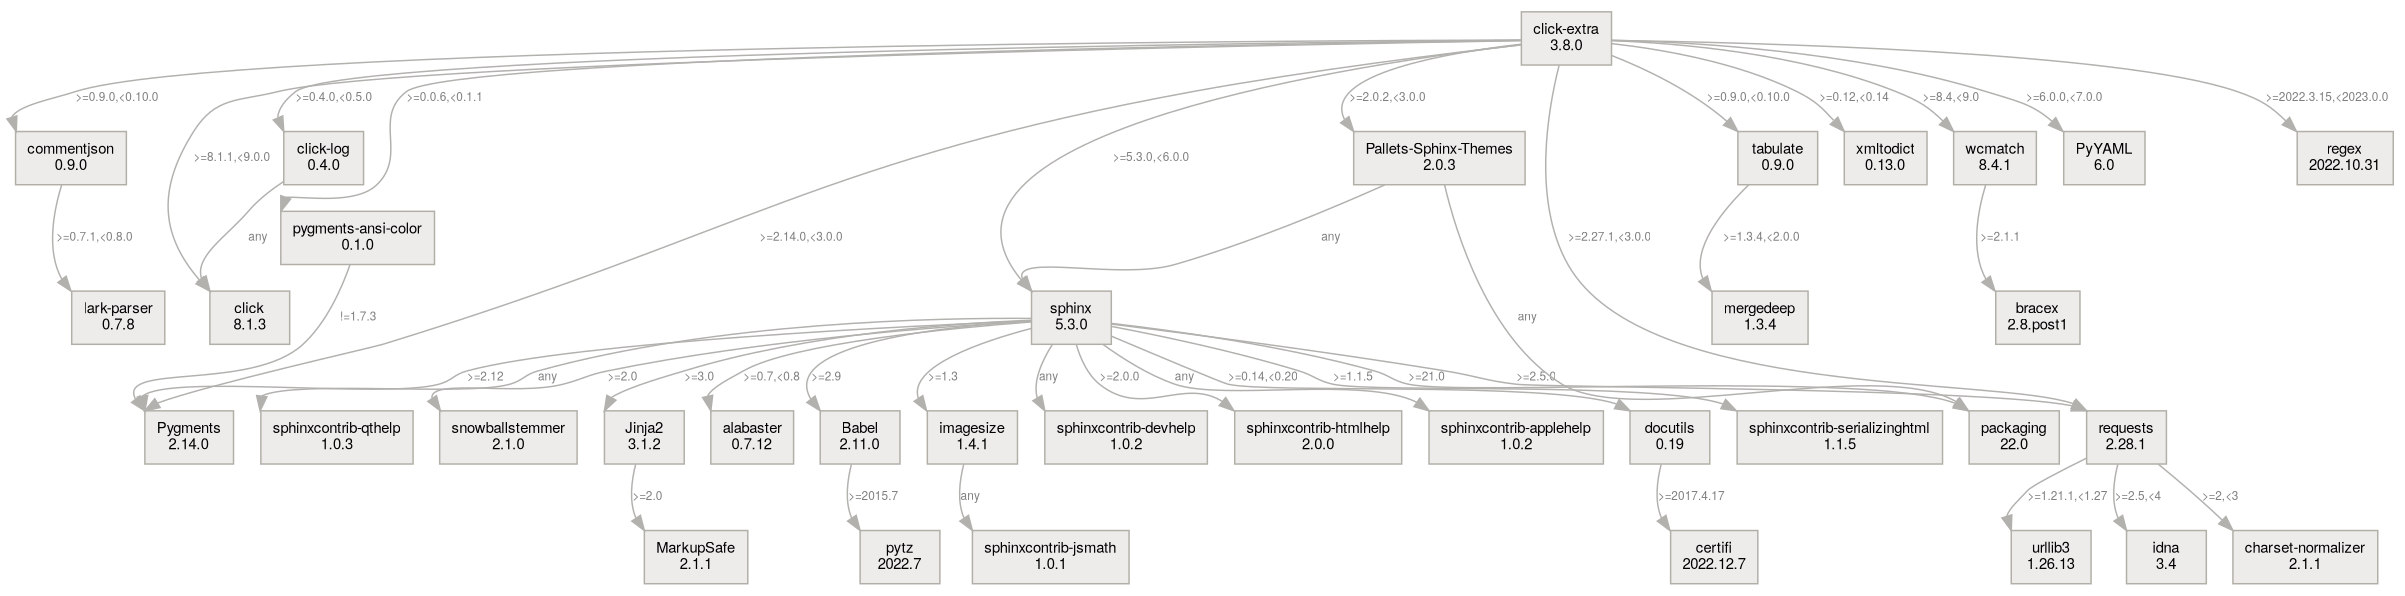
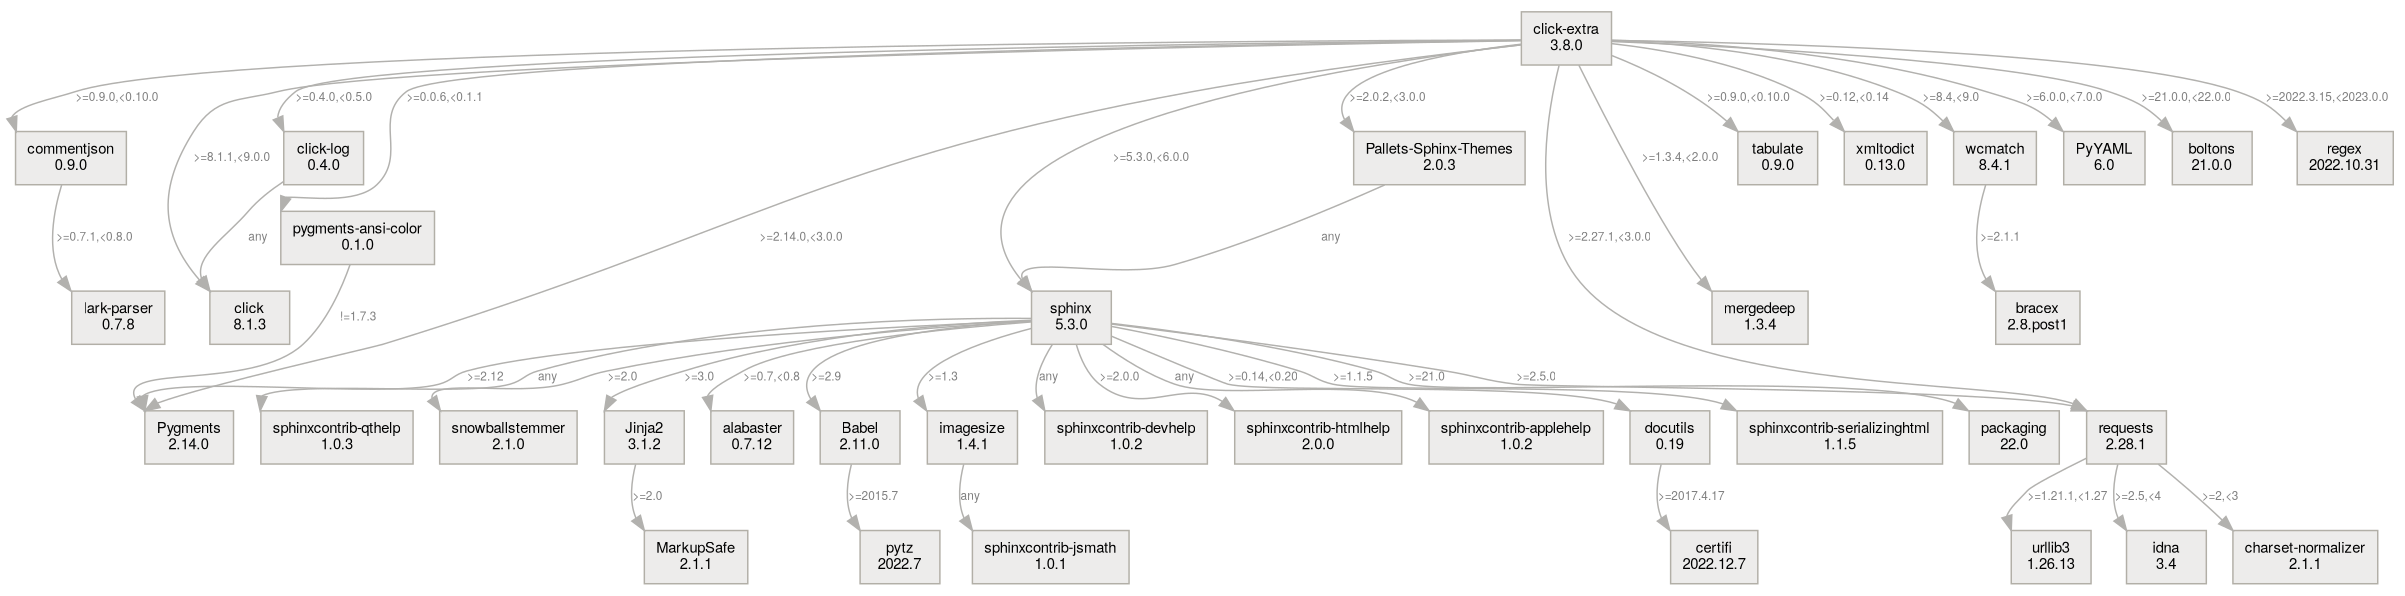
node "boltons 21.0.0": added
edge "tabulate 0.9.0" -> "mergedeep 1.3.4": now "click-extra 3.8.0" -> "mergedeep 1.3.4"
edge "Pallets-Sphinx-Themes 2.0.3" -> "packaging 22.0": removed, label "any"
